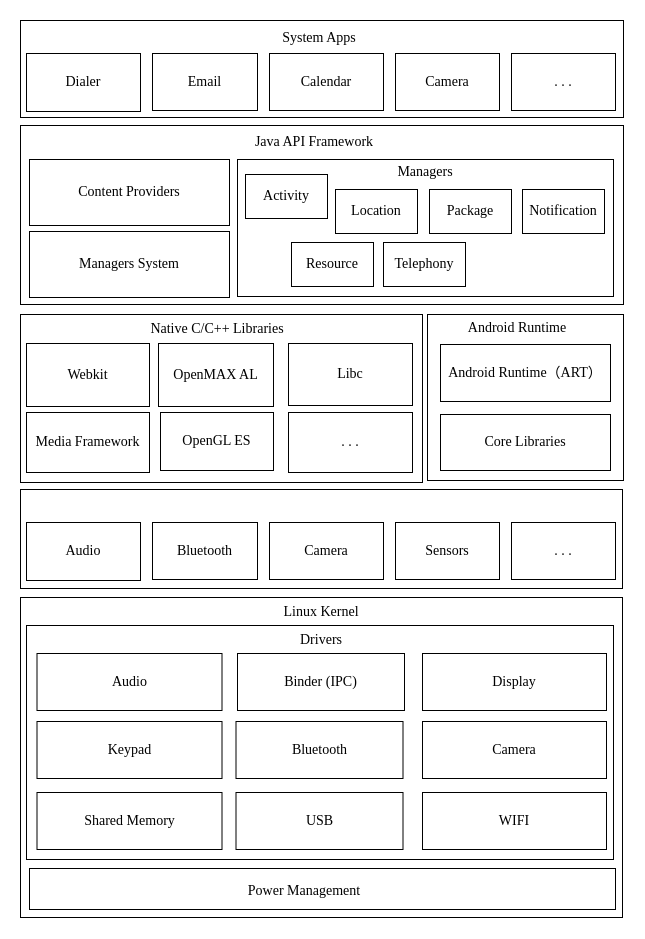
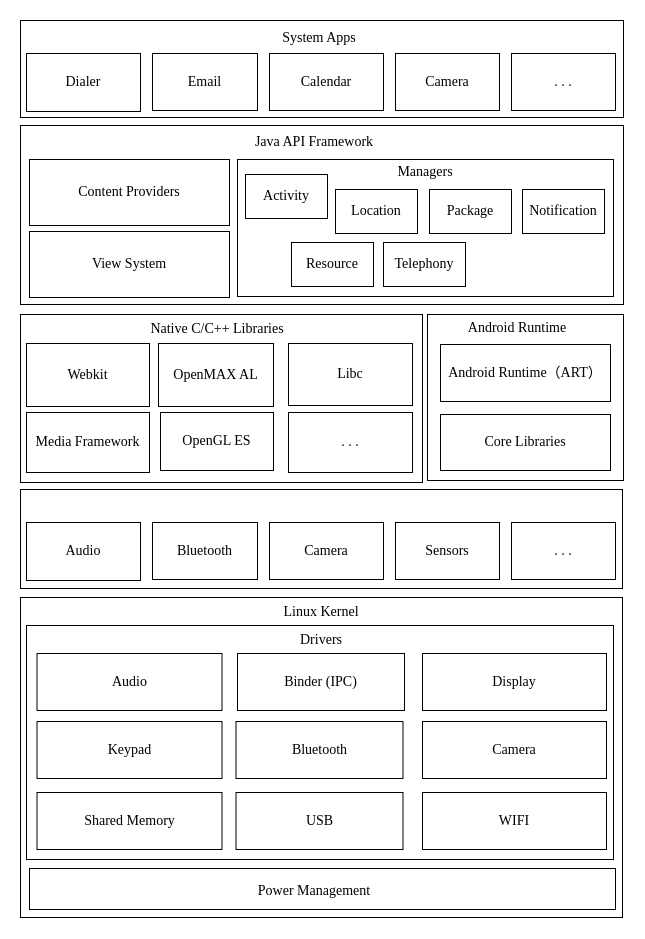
node "Managers System": label "Managers System" -> "View System"
node "Power Management": moved (305, 892) -> (315, 892)
